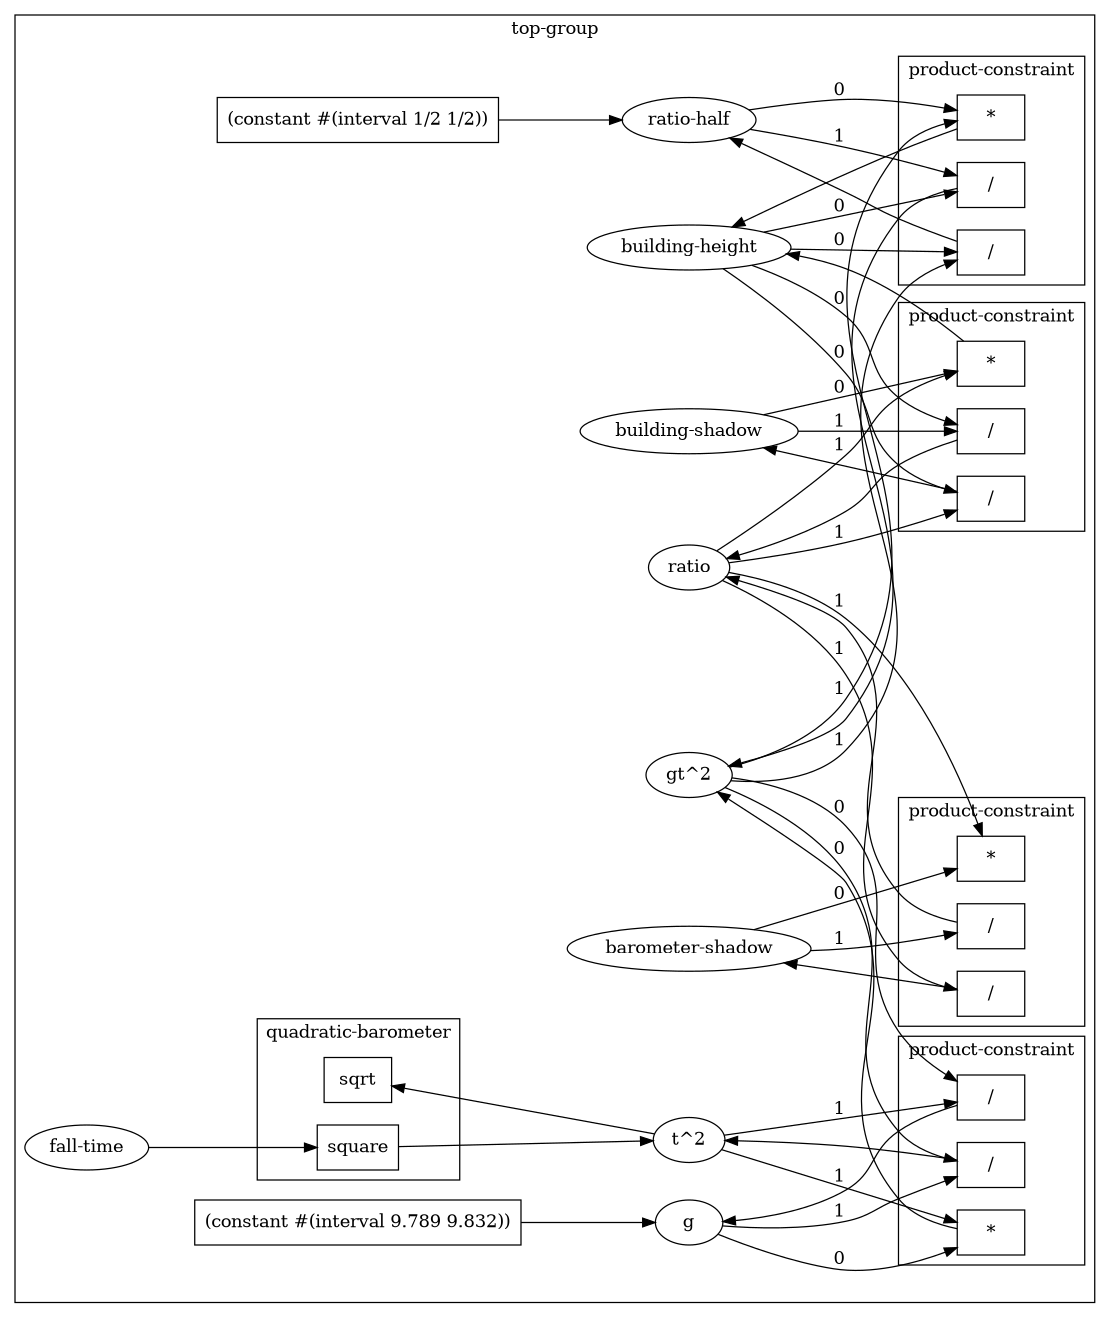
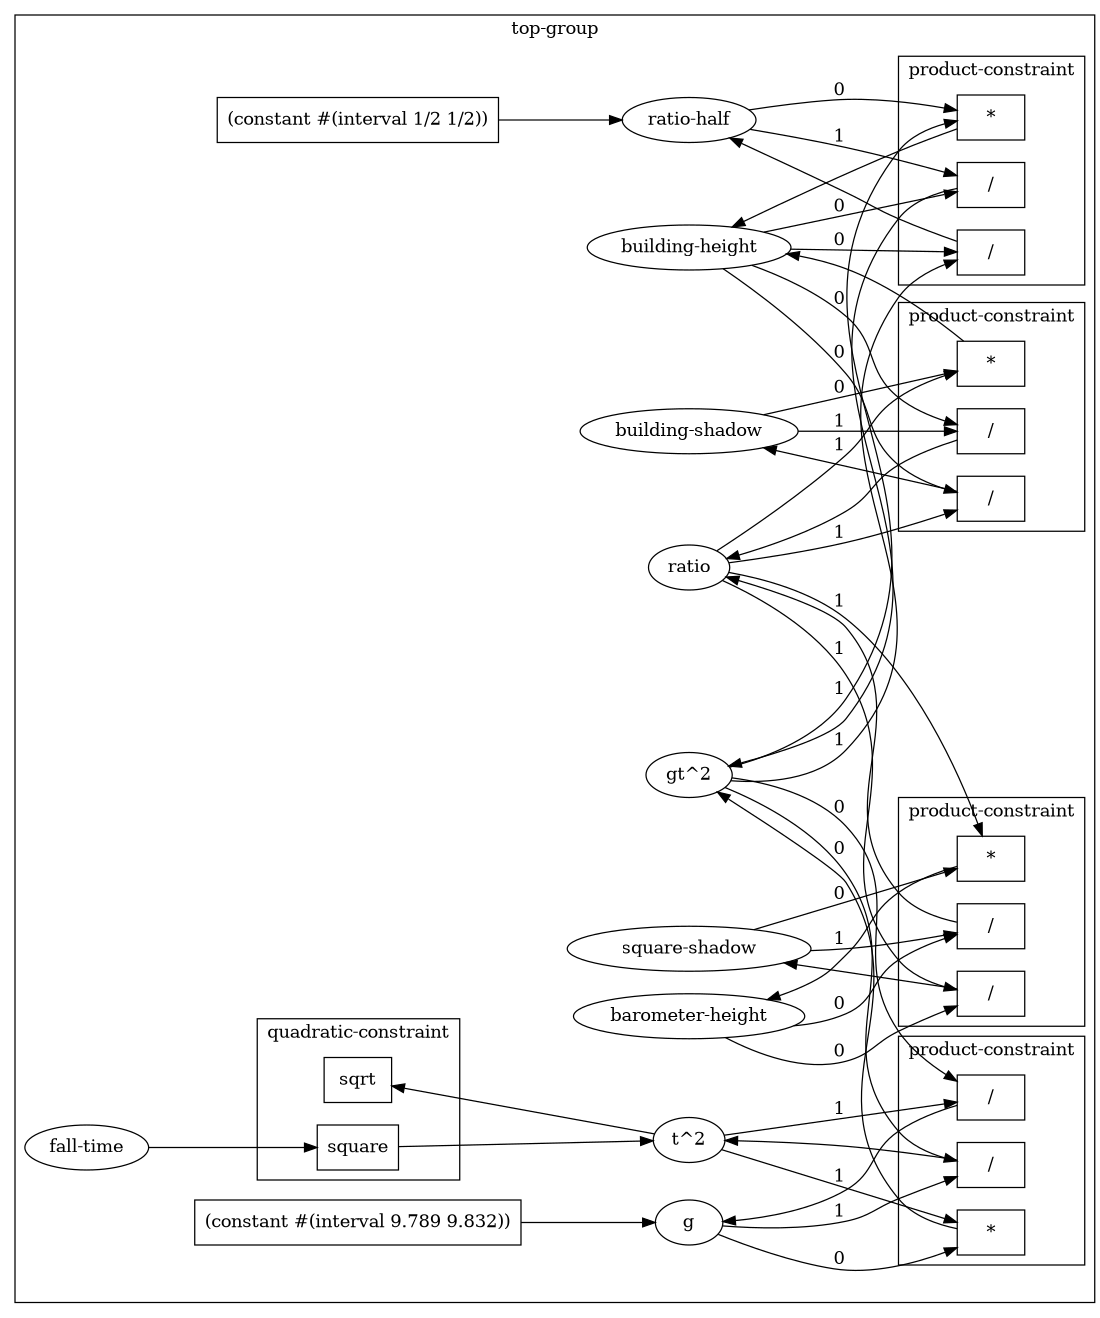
node "barometer-shadow": label "barometer-shadow" -> "square-shadow"
node "barometer-height": added
cluster "quadratic-barometer": label "quadratic-barometer" -> "quadratic-constraint"
